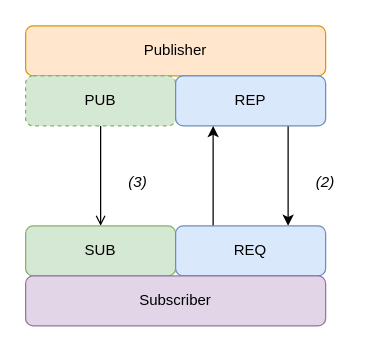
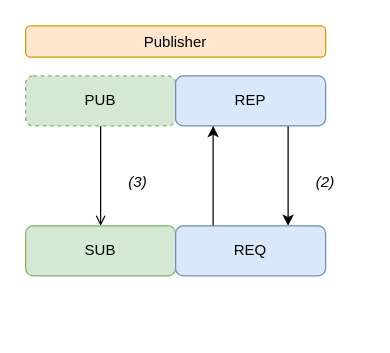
node "Publisher": size 300x50 -> 300x31
node "Subscriber": removed
